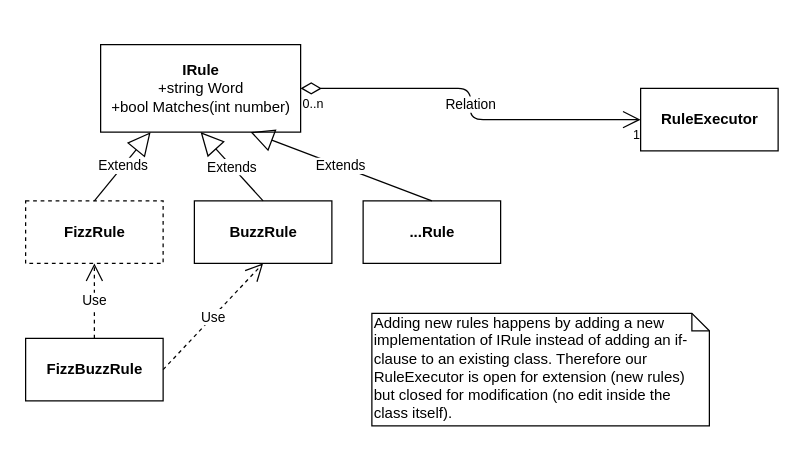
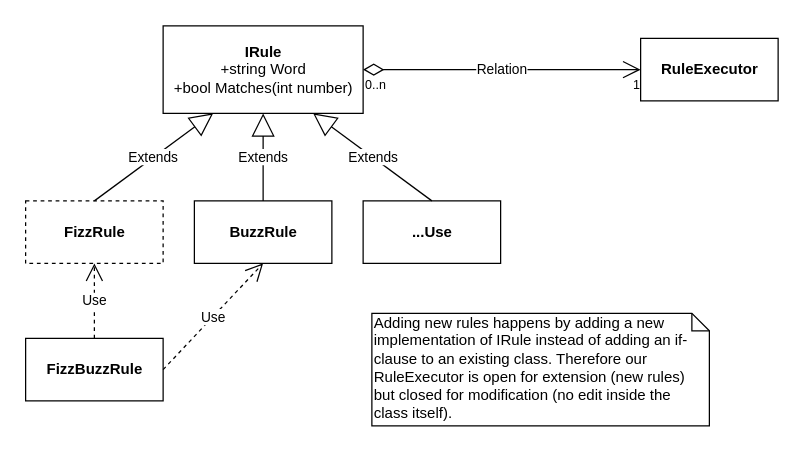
node "IRule +string Word +bool Matches(int number)": moved (201, 88) -> (263, 69)
node "RuleExecutor": moved (709, 119) -> (709, 69)
node "...Rule": label "...Rule" -> "...Use"
